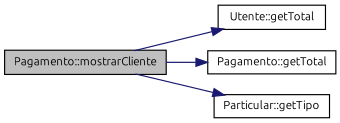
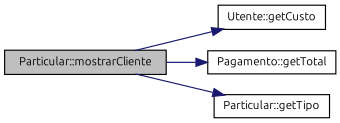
node "Utente::getTotal": label "Utente::getTotal" -> "Utente::getCusto"
node "Pagamento::mostrarCliente": label "Pagamento::mostrarCliente" -> "Particular::mostrarCliente"
